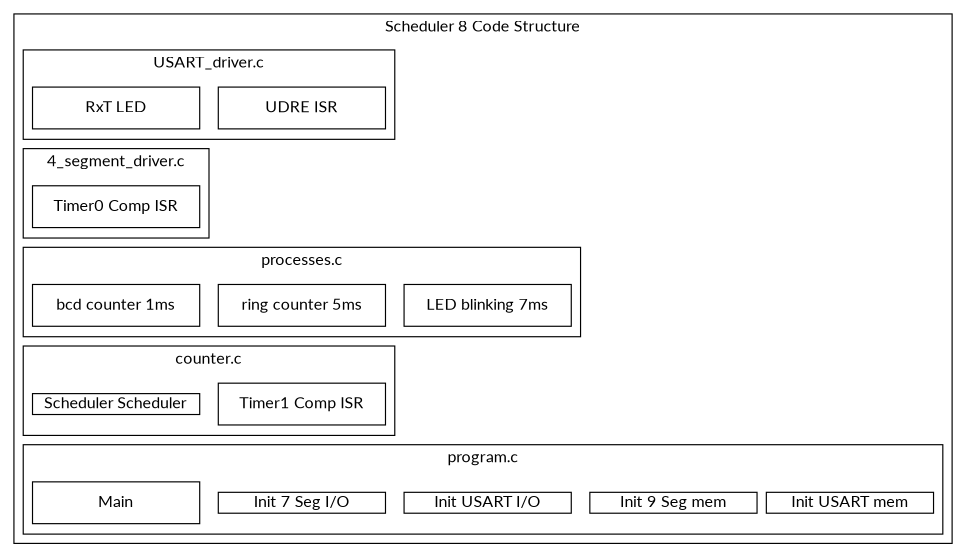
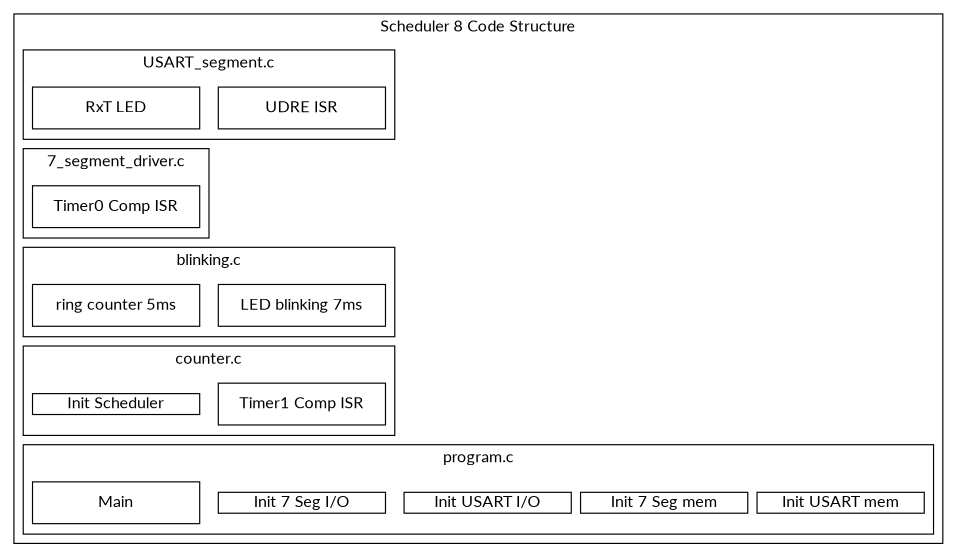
cluster "USART_driver.c": label "USART_driver.c" -> "USART_segment.c"
cluster "4_segment_driver.c": label "4_segment_driver.c" -> "7_segment_driver.c"
cluster "processes.c": label "processes.c" -> "blinking.c"
node "bcd counter 1ms": removed
node "Scheduler Scheduler": label "Scheduler Scheduler" -> "Init Scheduler"
node "Init 9 Seg mem": label "Init 9 Seg mem" -> "Init 7 Seg mem"
